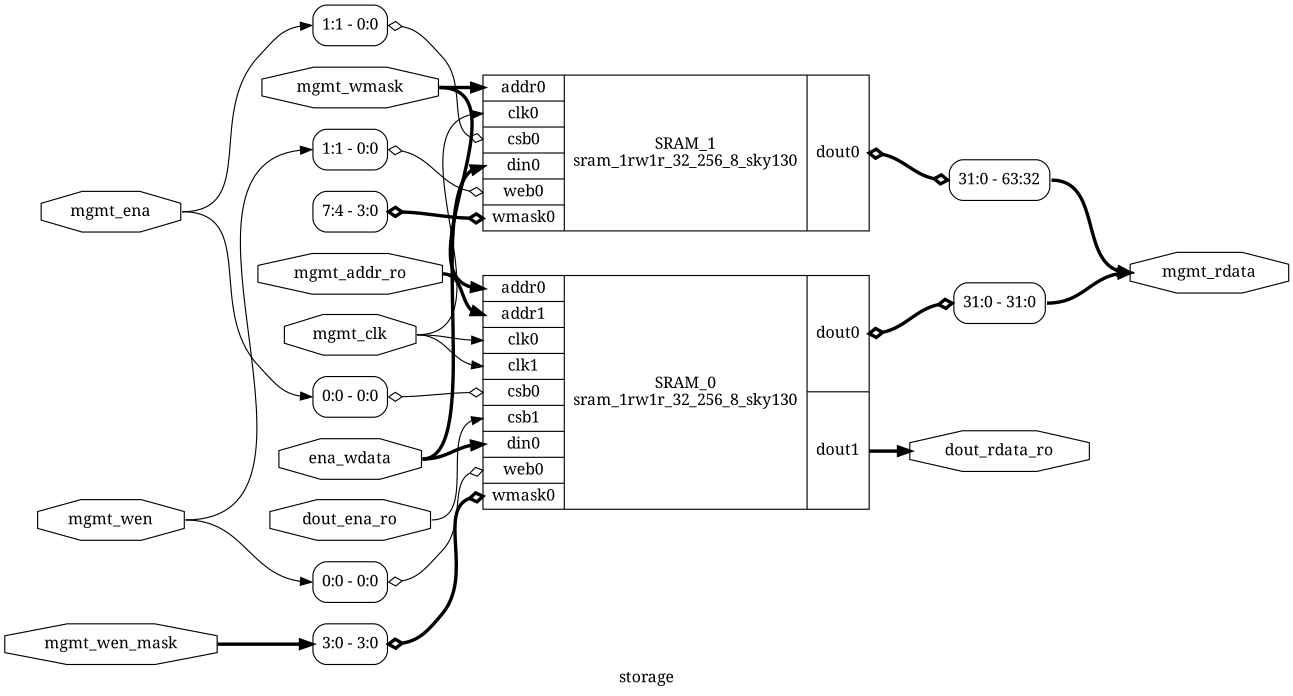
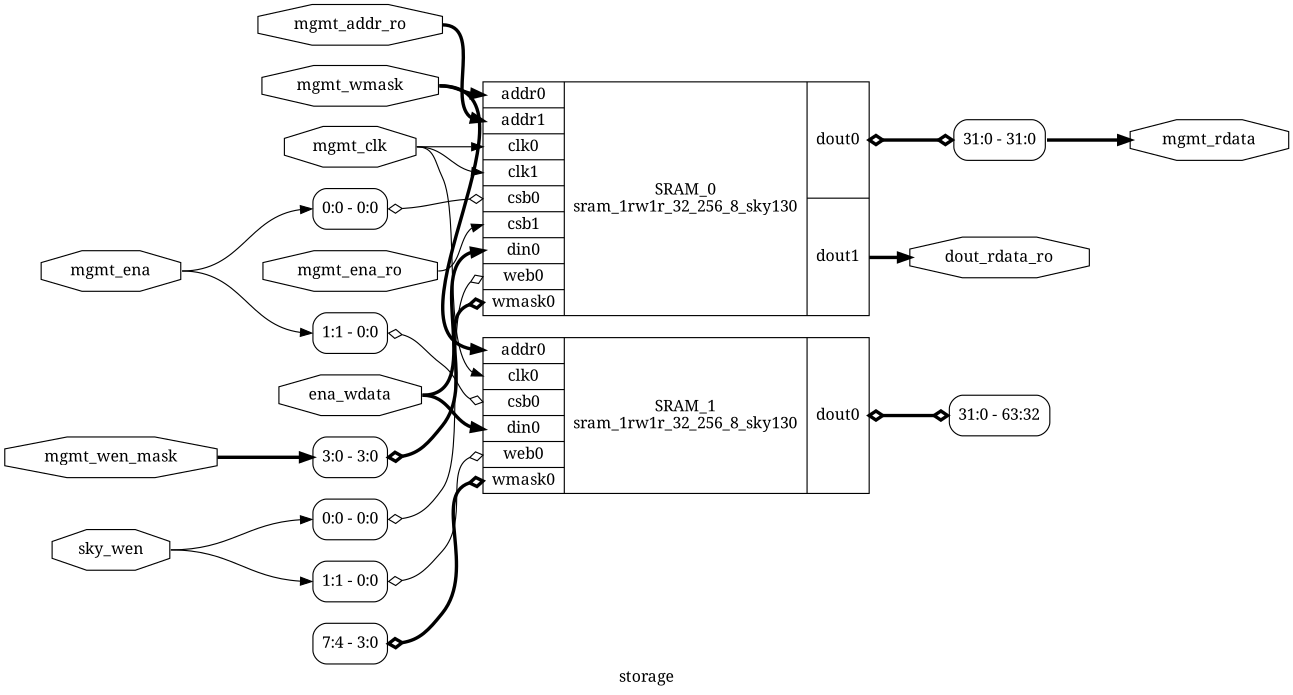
edge "31:0 - 63:32" -> "mgmt_rdata": removed
node "mgmt_wen": label "mgmt_wen" -> "sky_wen"
node "dout_ena_ro": label "dout_ena_ro" -> "mgmt_ena_ro"
